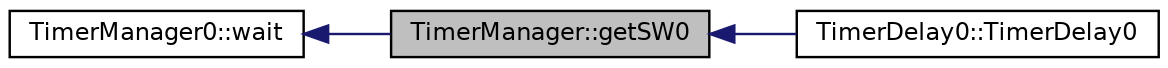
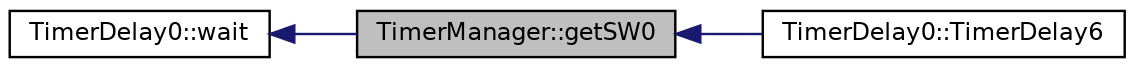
node "TimerManager0::wait": label "TimerManager0::wait" -> "TimerDelay0::wait"
node "TimerDelay0::TimerDelay0": label "TimerDelay0::TimerDelay0" -> "TimerDelay0::TimerDelay6"
